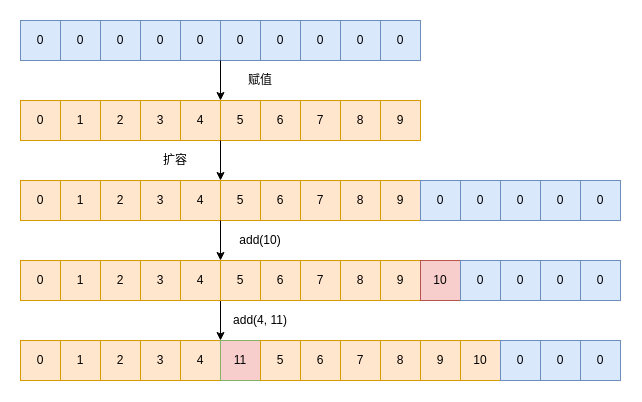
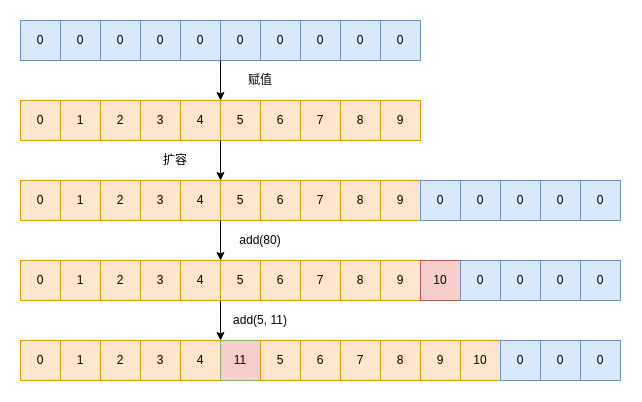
node "add(10)": label "add(10)" -> "add(80)"
node "add(4, 11)": label "add(4, 11)" -> "add(5, 11)"
